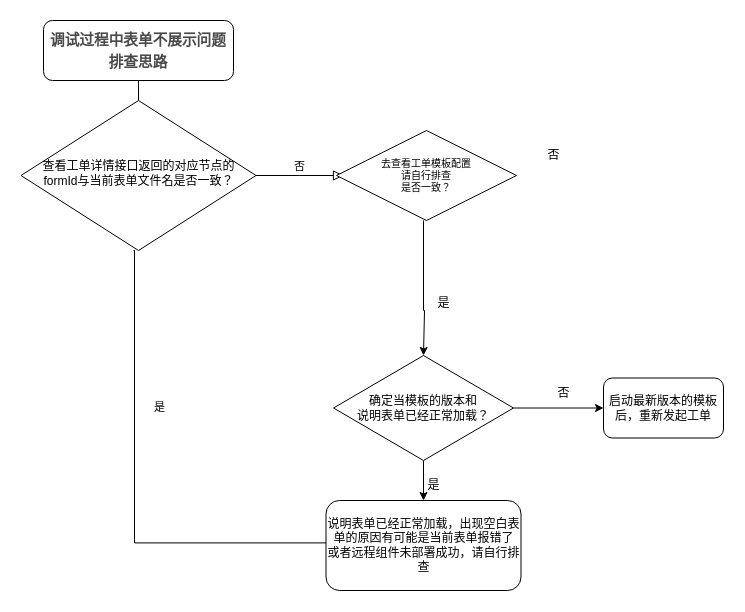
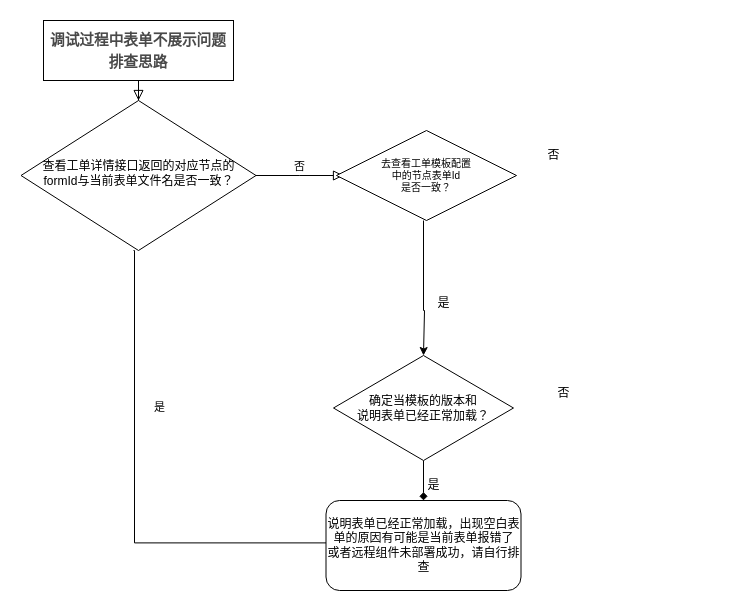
node "调试过程中表单不展示问题排查思路": shape rounded rectangle -> rectangle
edge "调试过程中表单不展示问题排查思路" -- "查看工单详情接口返回的对应节点的formId与当前表单文件名是否一致？": arrowhead none -> block
node "去查看工单模板配置 请自行排查 是否一致？": label "去查看工单模板配置 请自行排查 是否一致？" -> "去查看工单模板配置 中的节点表单Id 是否一致？"
edge "确定当模板的版本和 说明表单已经正常加载？" -> "启动最新版本的模板后，重新发起工单": removed
node "启动最新版本的模板后，重新发起工单": removed
edge "确定当模板的版本和 说明表单已经正常加载？" -> "说明表单已经正常加载，出现空白表单的原因有可能是当前表单报错了 或者远程组件未部署成功，请自行排查": arrowhead classic -> diamond
